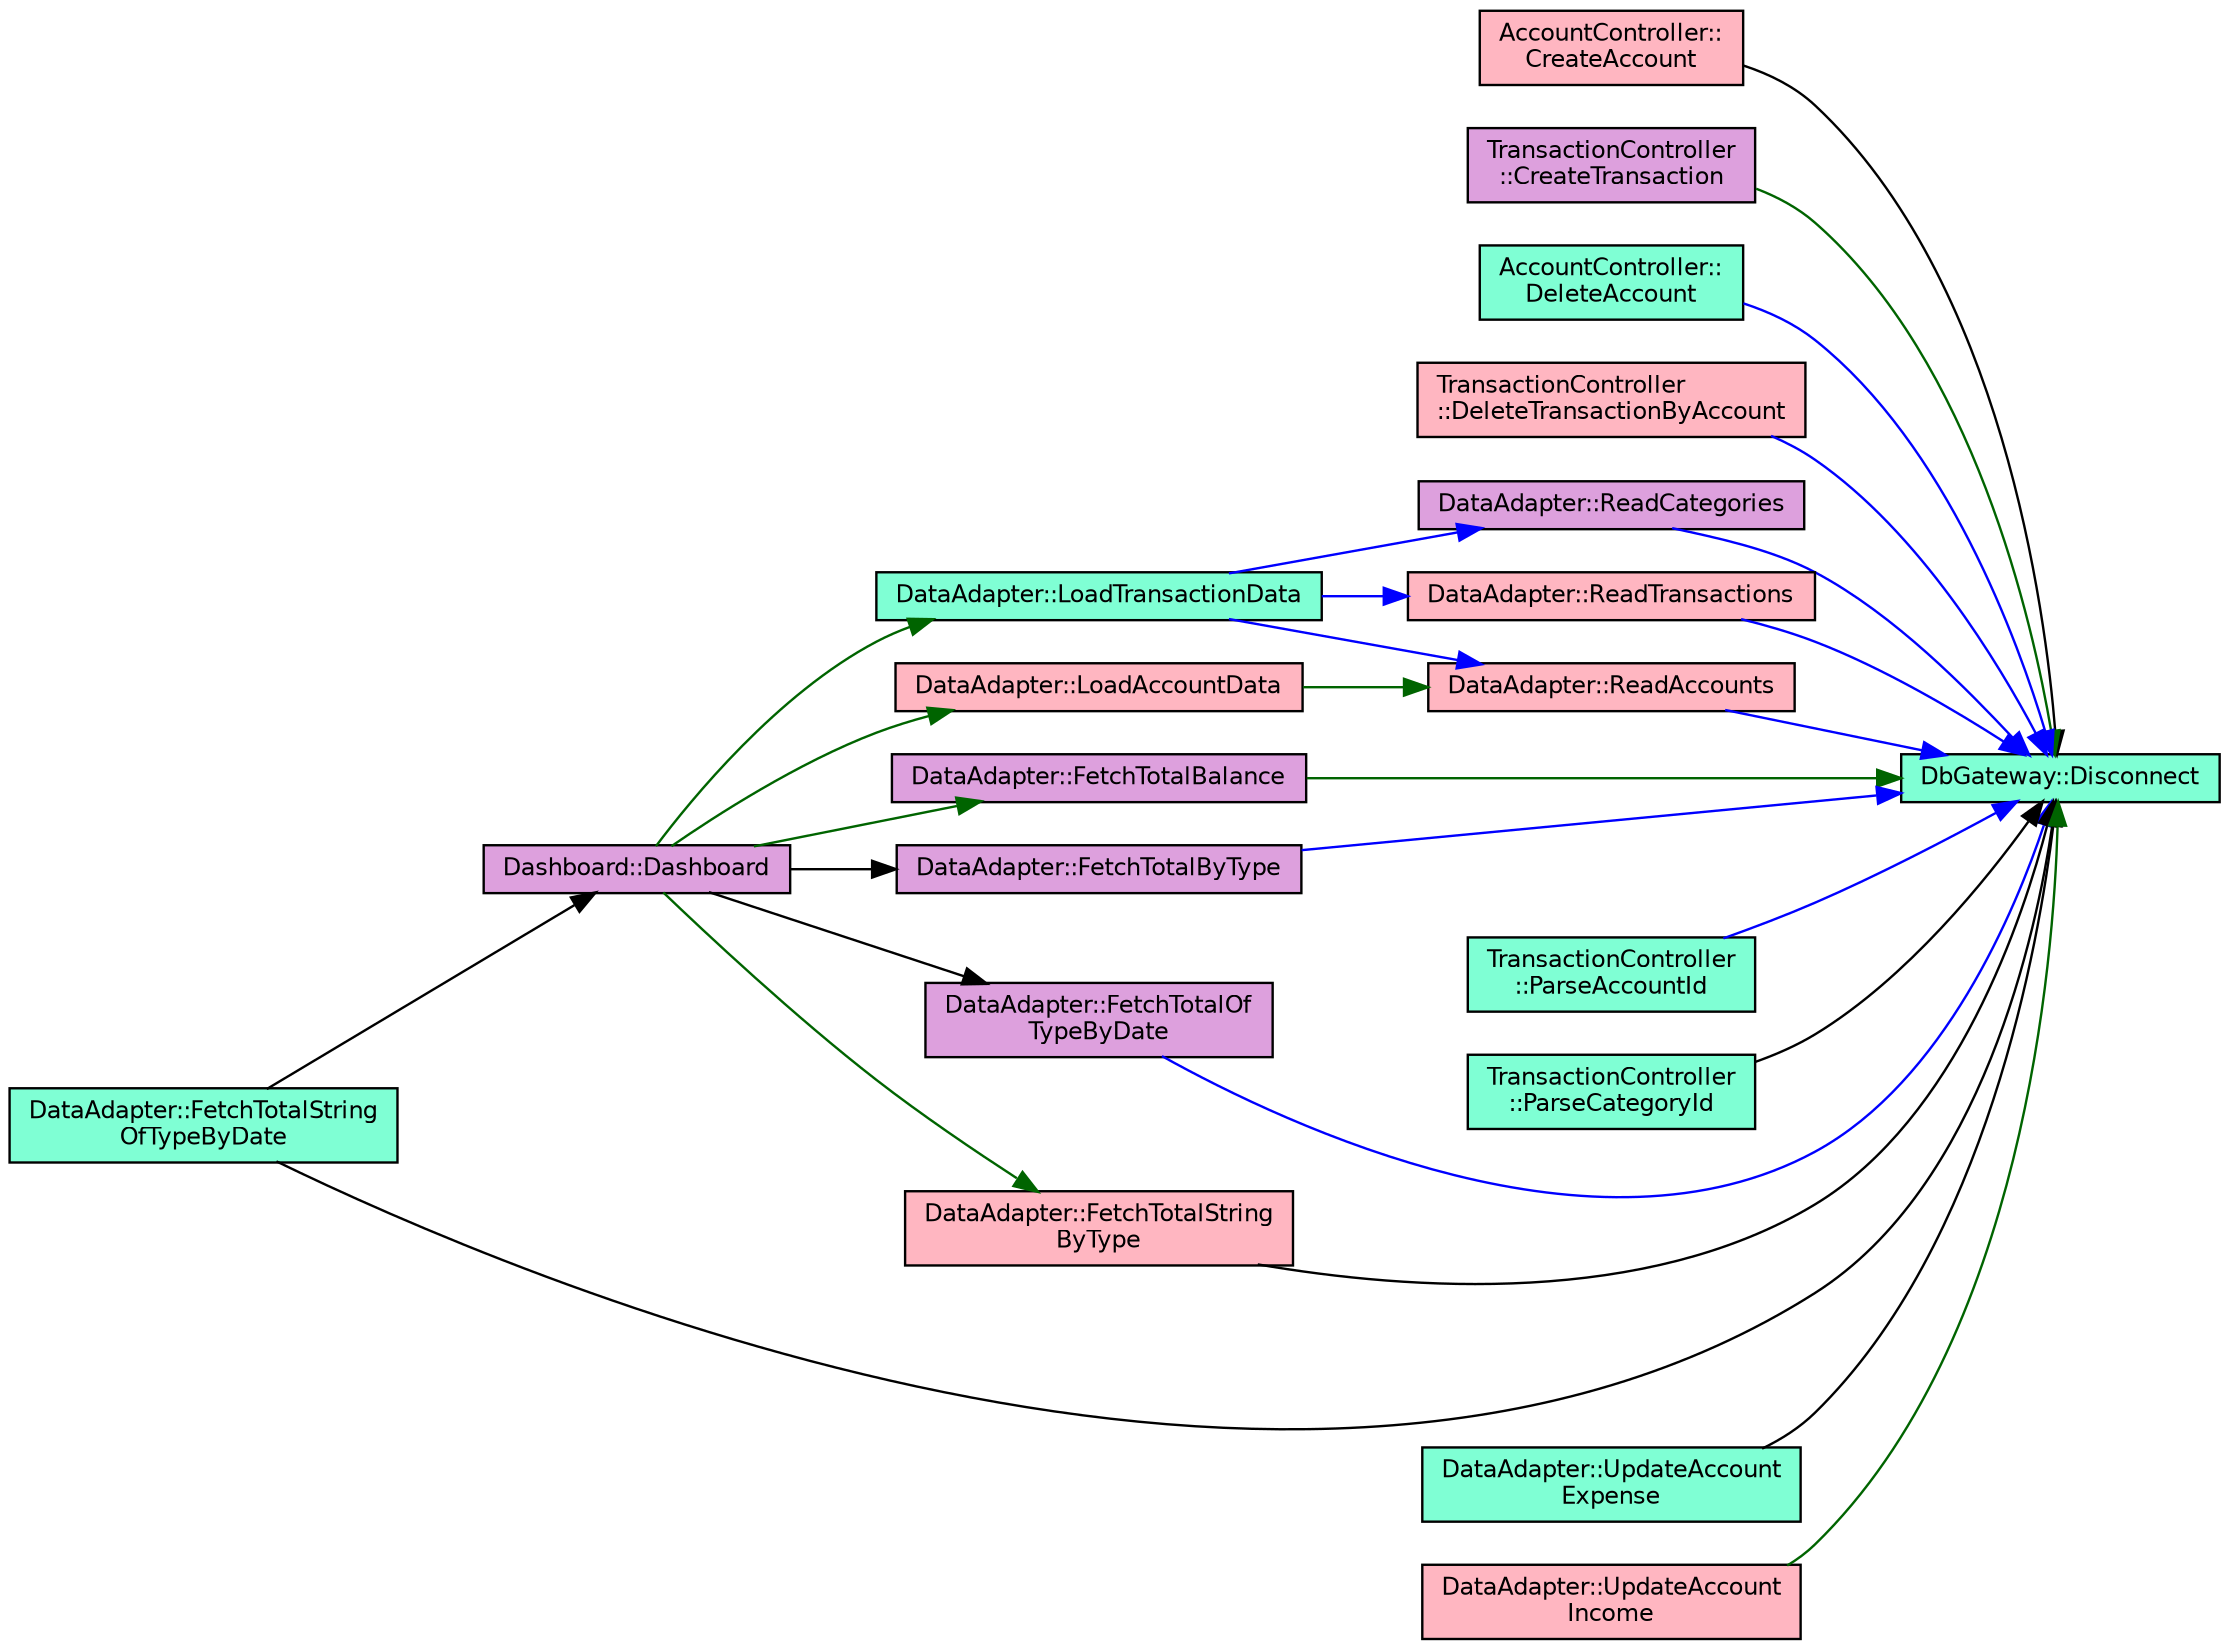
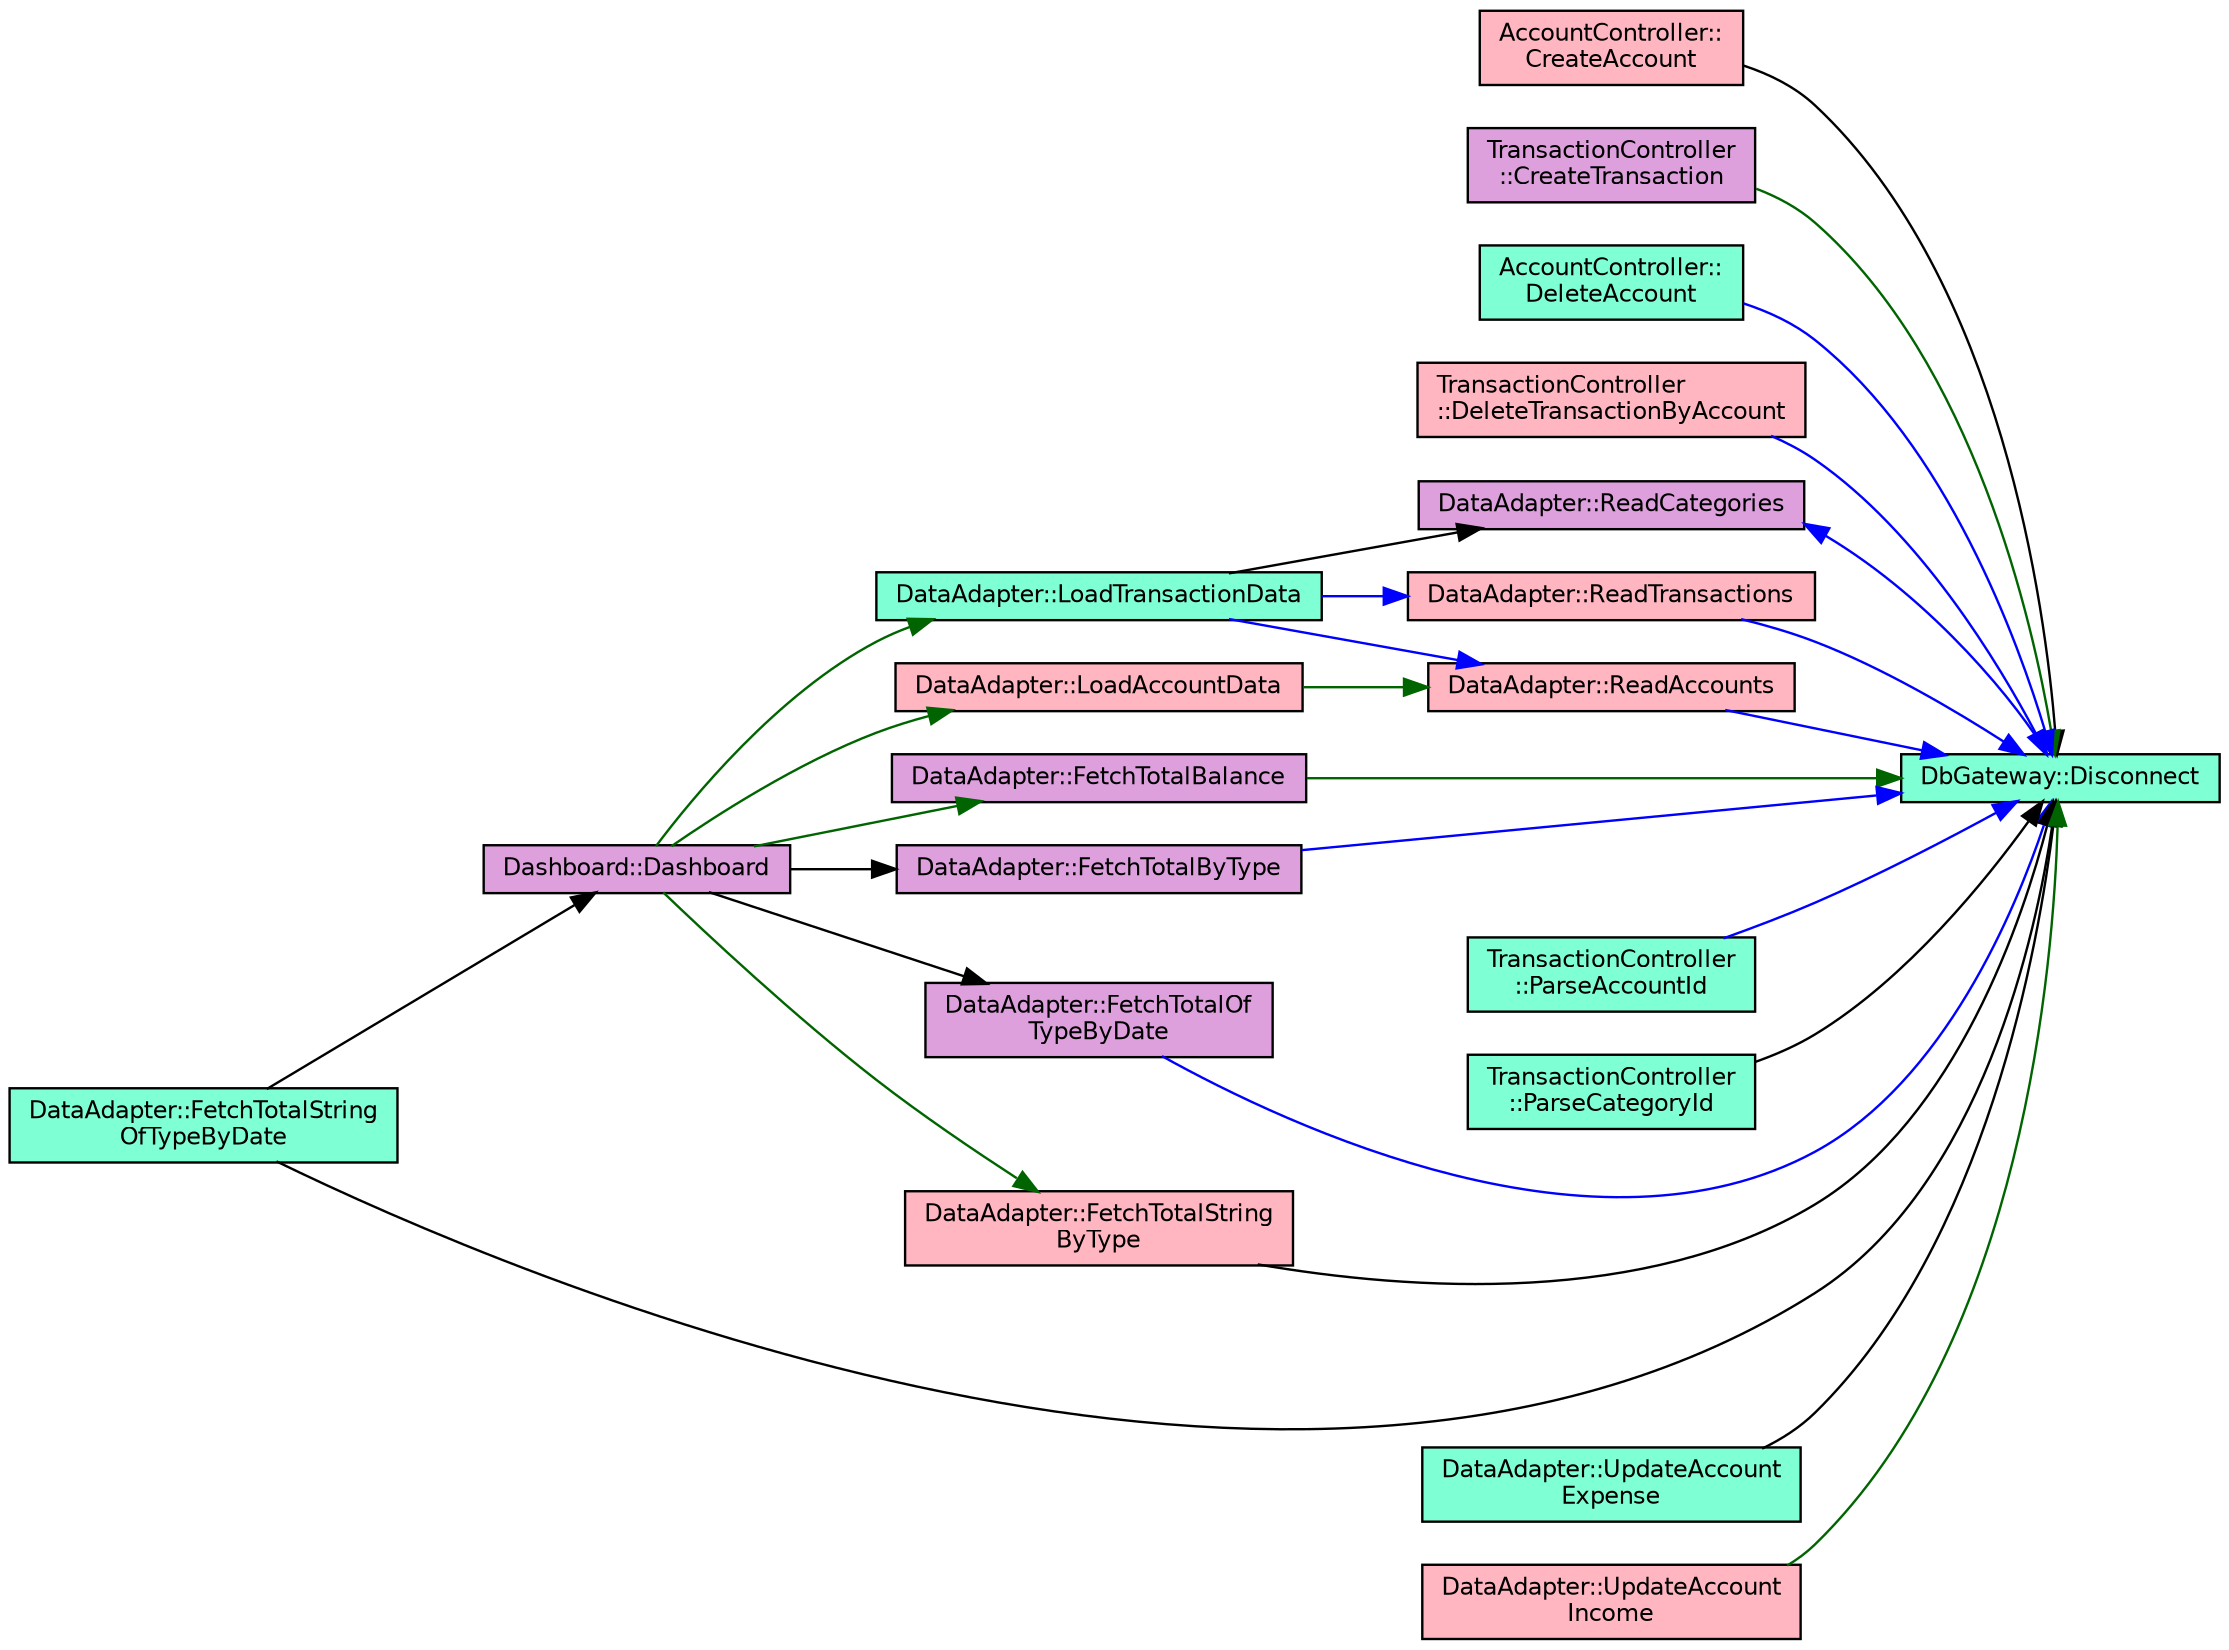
edge "DataAdapter::LoadTransactionData" -> "DataAdapter::ReadCategories": color blue -> black
edge "DataAdapter::ReadCategories" -> "DbGateway::Disconnect": reversed
